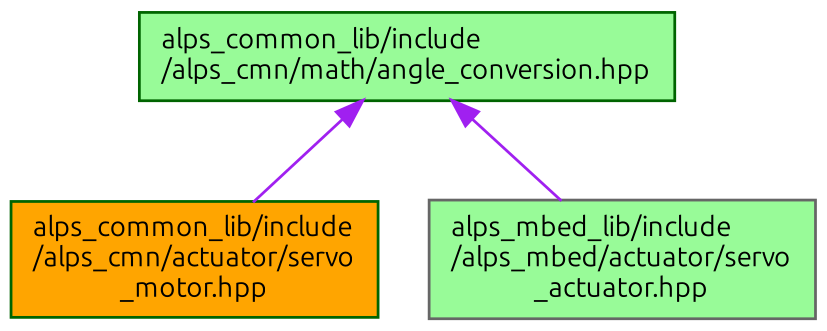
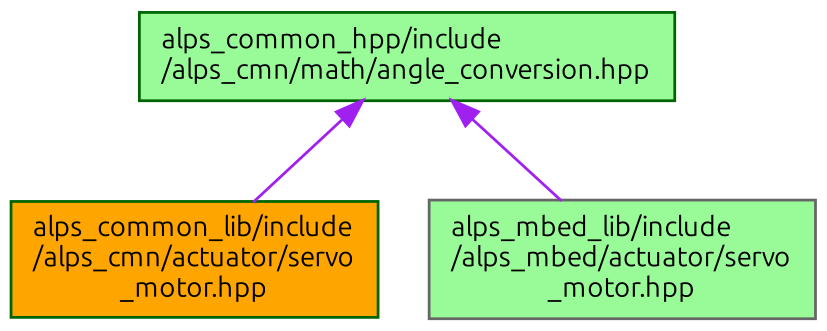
node "alps_common_lib/include /alps_cmn/math/angle_conversion.hpp": label "alps_common_lib/include /alps_cmn/math/angle_conversion.hpp" -> "alps_common_hpp/include /alps_cmn/math/angle_conversion.hpp"
node "alps_mbed_lib/include /alps_mbed/actuator/servo _actuator.hpp": label "alps_mbed_lib/include /alps_mbed/actuator/servo _actuator.hpp" -> "alps_mbed_lib/include /alps_mbed/actuator/servo _motor.hpp"
